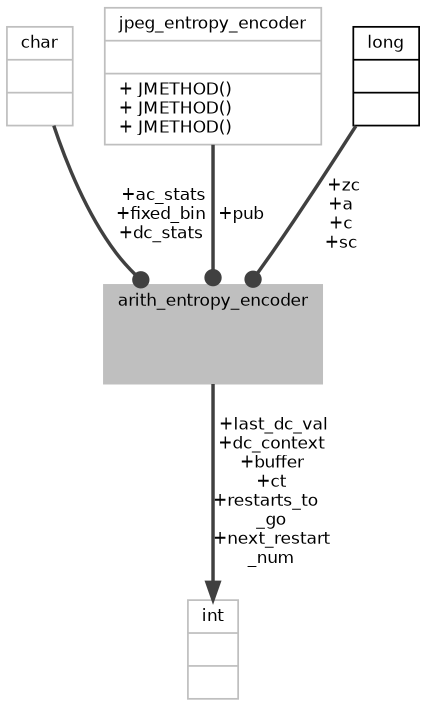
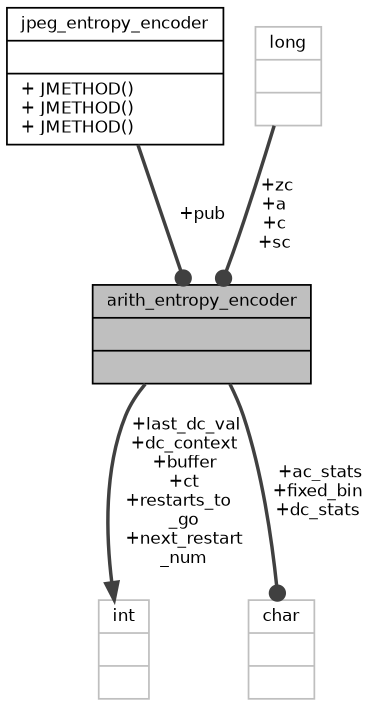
node "jpeg_entropy_encoder": color grey75 -> black
node "long": color black -> grey75
edge "char" -> "arith_entropy_encoder": reversed
node "arith_entropy_encoder": color grey75 -> black
